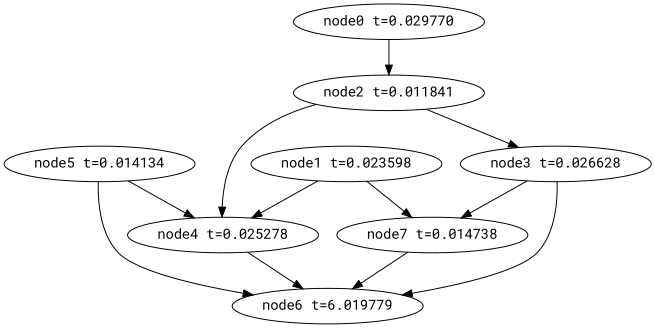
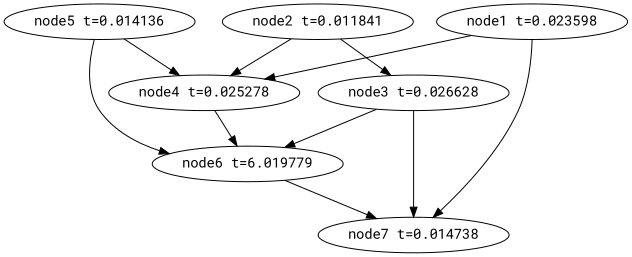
node "node0 t=0.029770": removed
node "node5 t=0.014134": label "node5 t=0.014134" -> "node5 t=0.014136"
edge "node7 t=0.014738" -> "node6 t=6.019779": reversed
